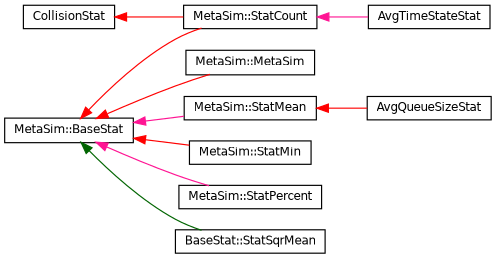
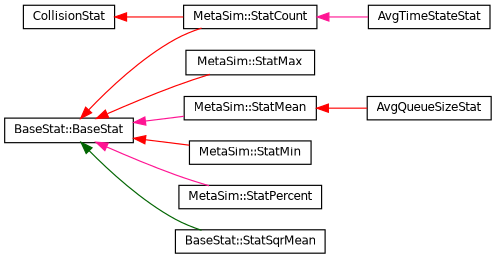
node "MetaSim::MetaSim": label "MetaSim::MetaSim" -> "MetaSim::StatMax"
node "MetaSim::BaseStat": label "MetaSim::BaseStat" -> "BaseStat::BaseStat"
